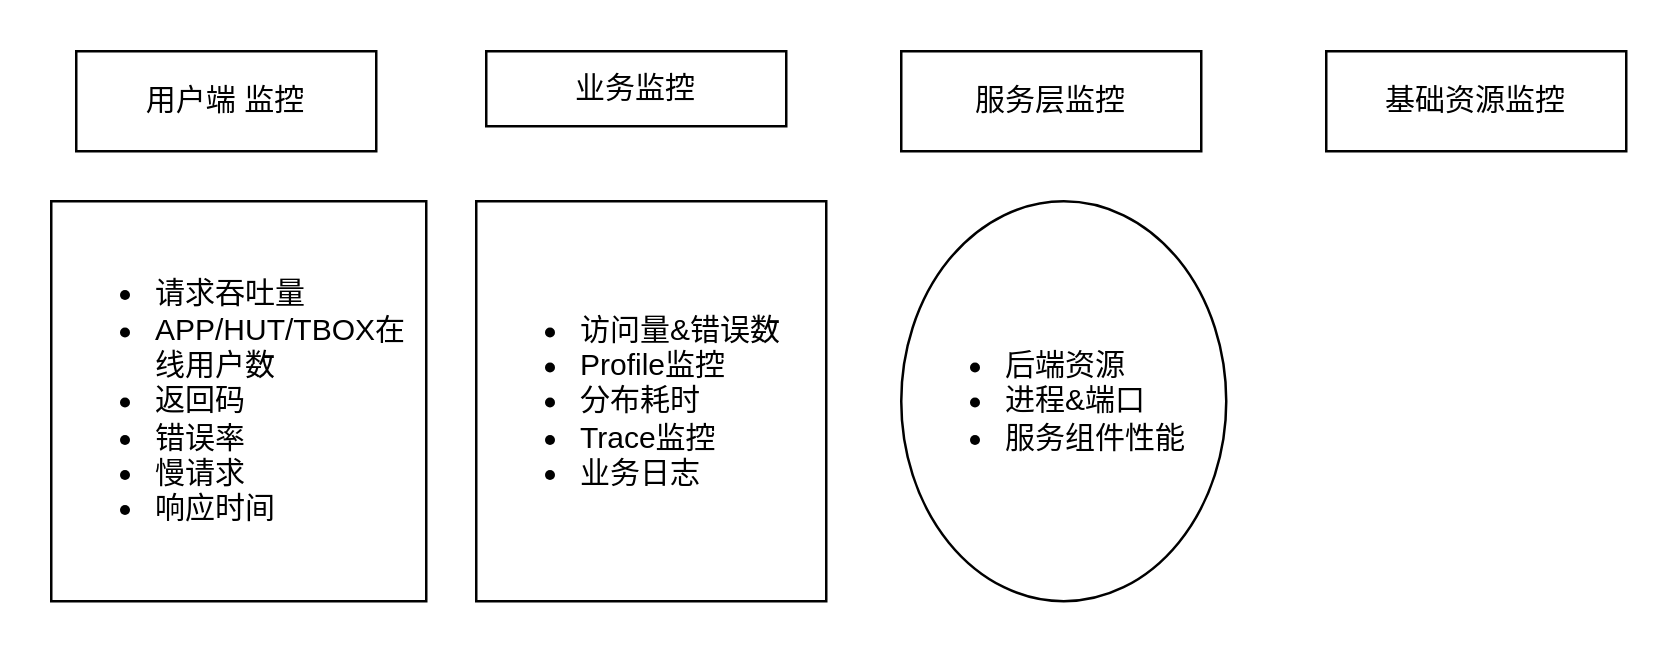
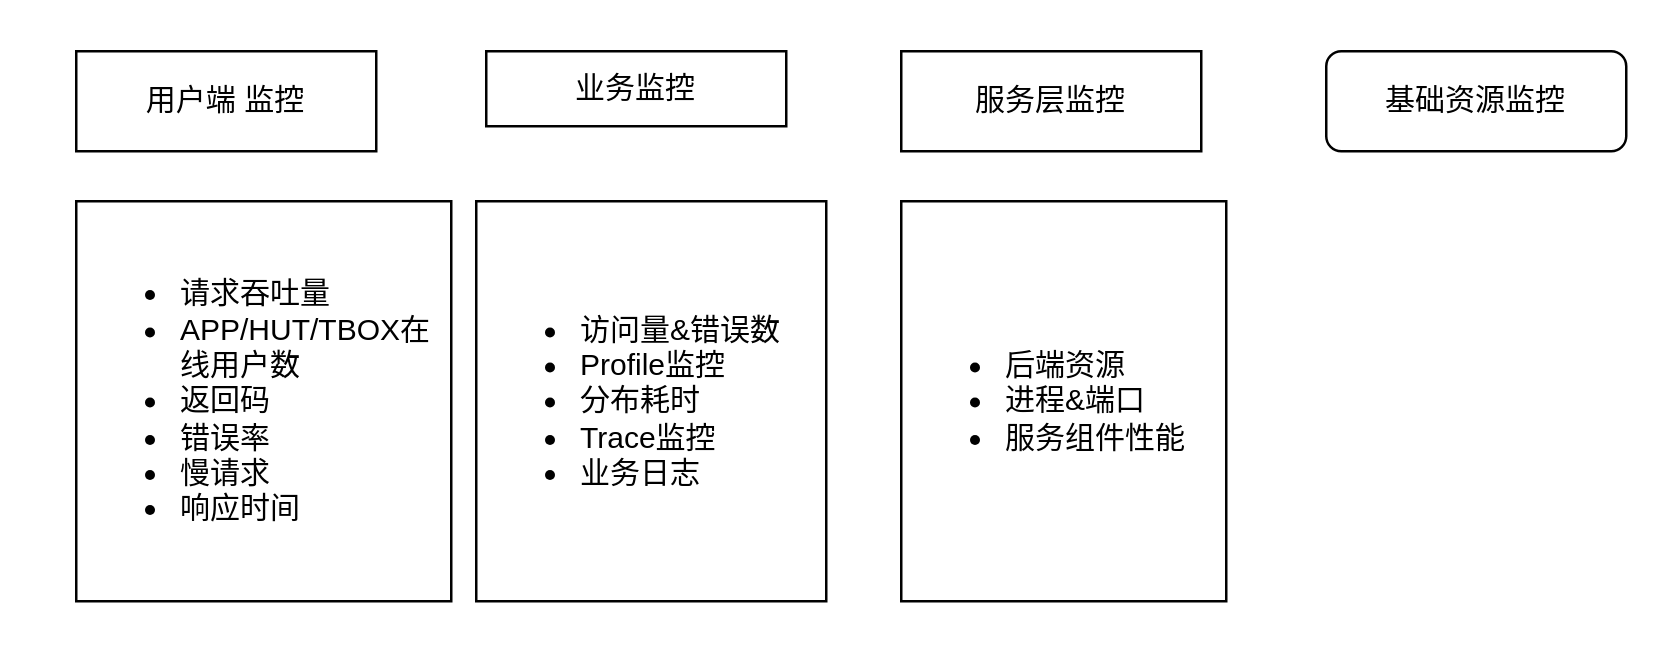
node "基础资源监控": shape rectangle -> rounded rectangle
node "请求吞吐量 APP/HUT/TBOX在线用户数 返回码 错误率 慢请求 响应时间": moved (239, 401) -> (264, 401)
node "后端资源 进程&端口 服务组件性能": shape ellipse -> rectangle
